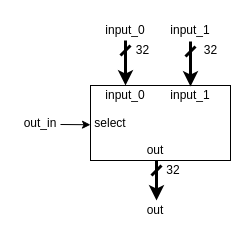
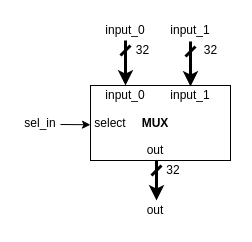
node "MUX": added
node "out_in": label "out_in" -> "sel_in"
